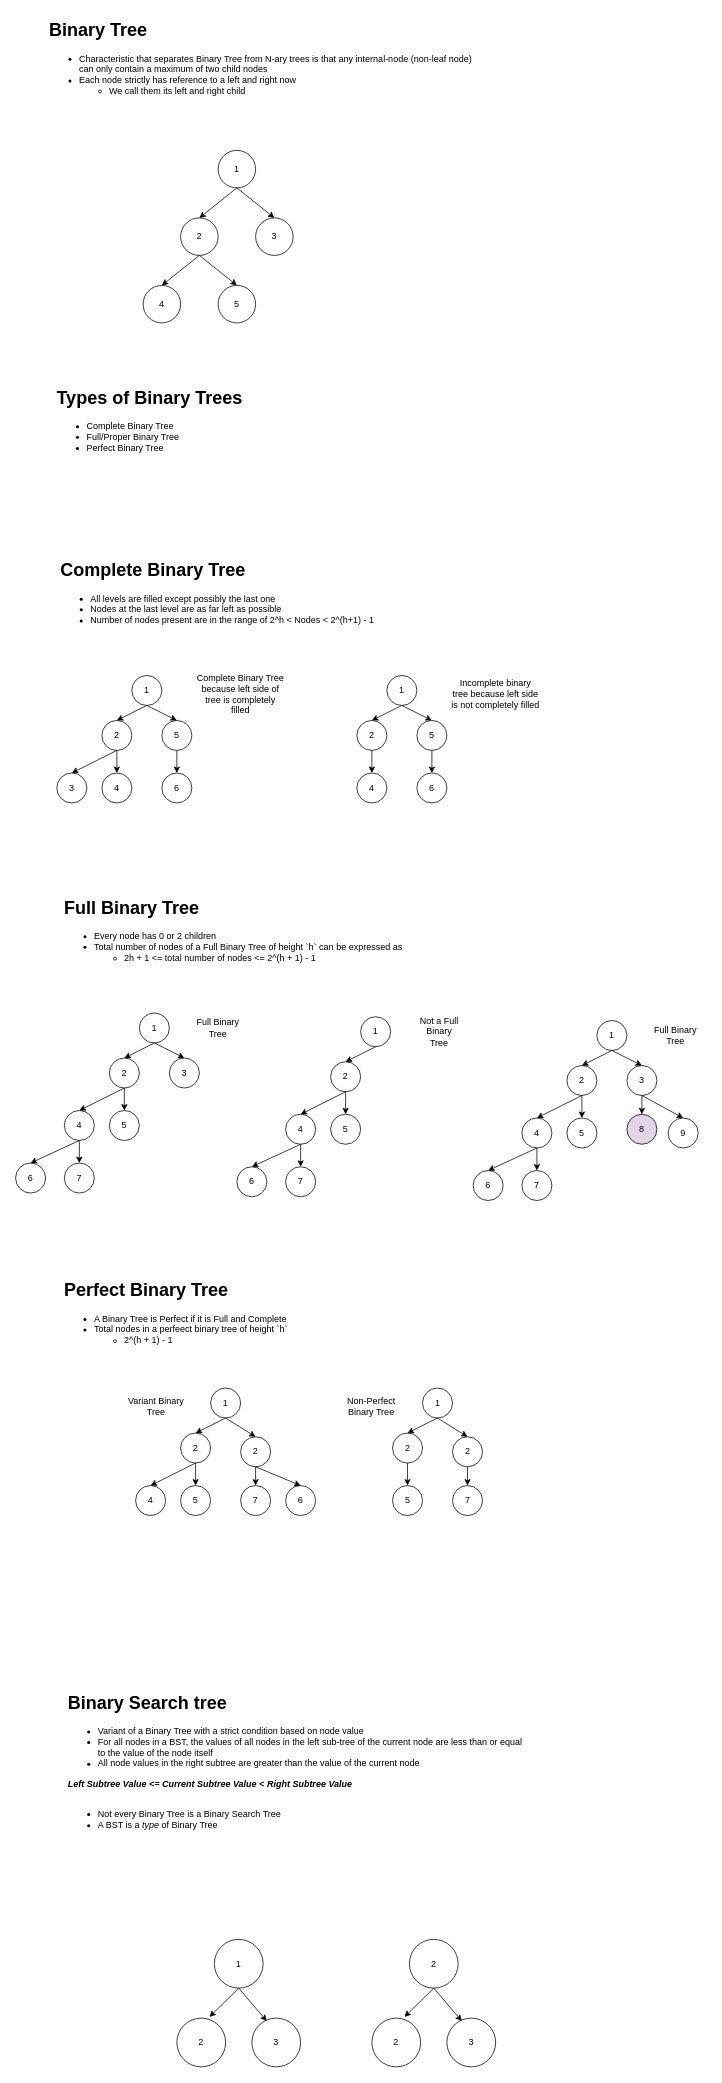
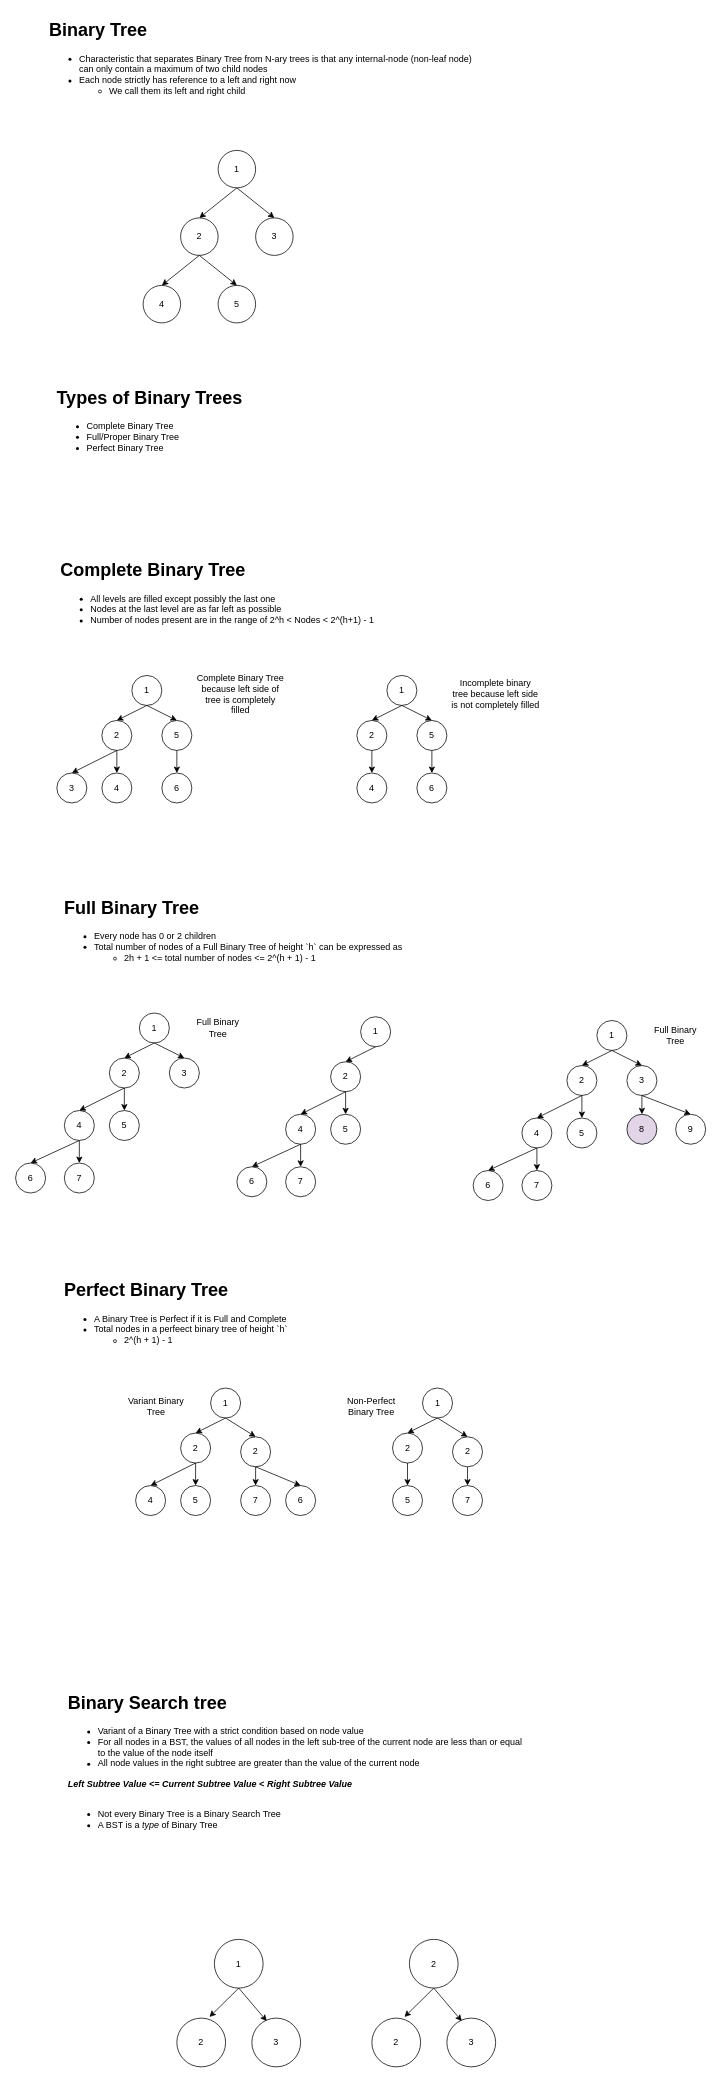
node "Not a Full Binary Tree": removed
node "9": moved (683, 1133) -> (690, 1129)
